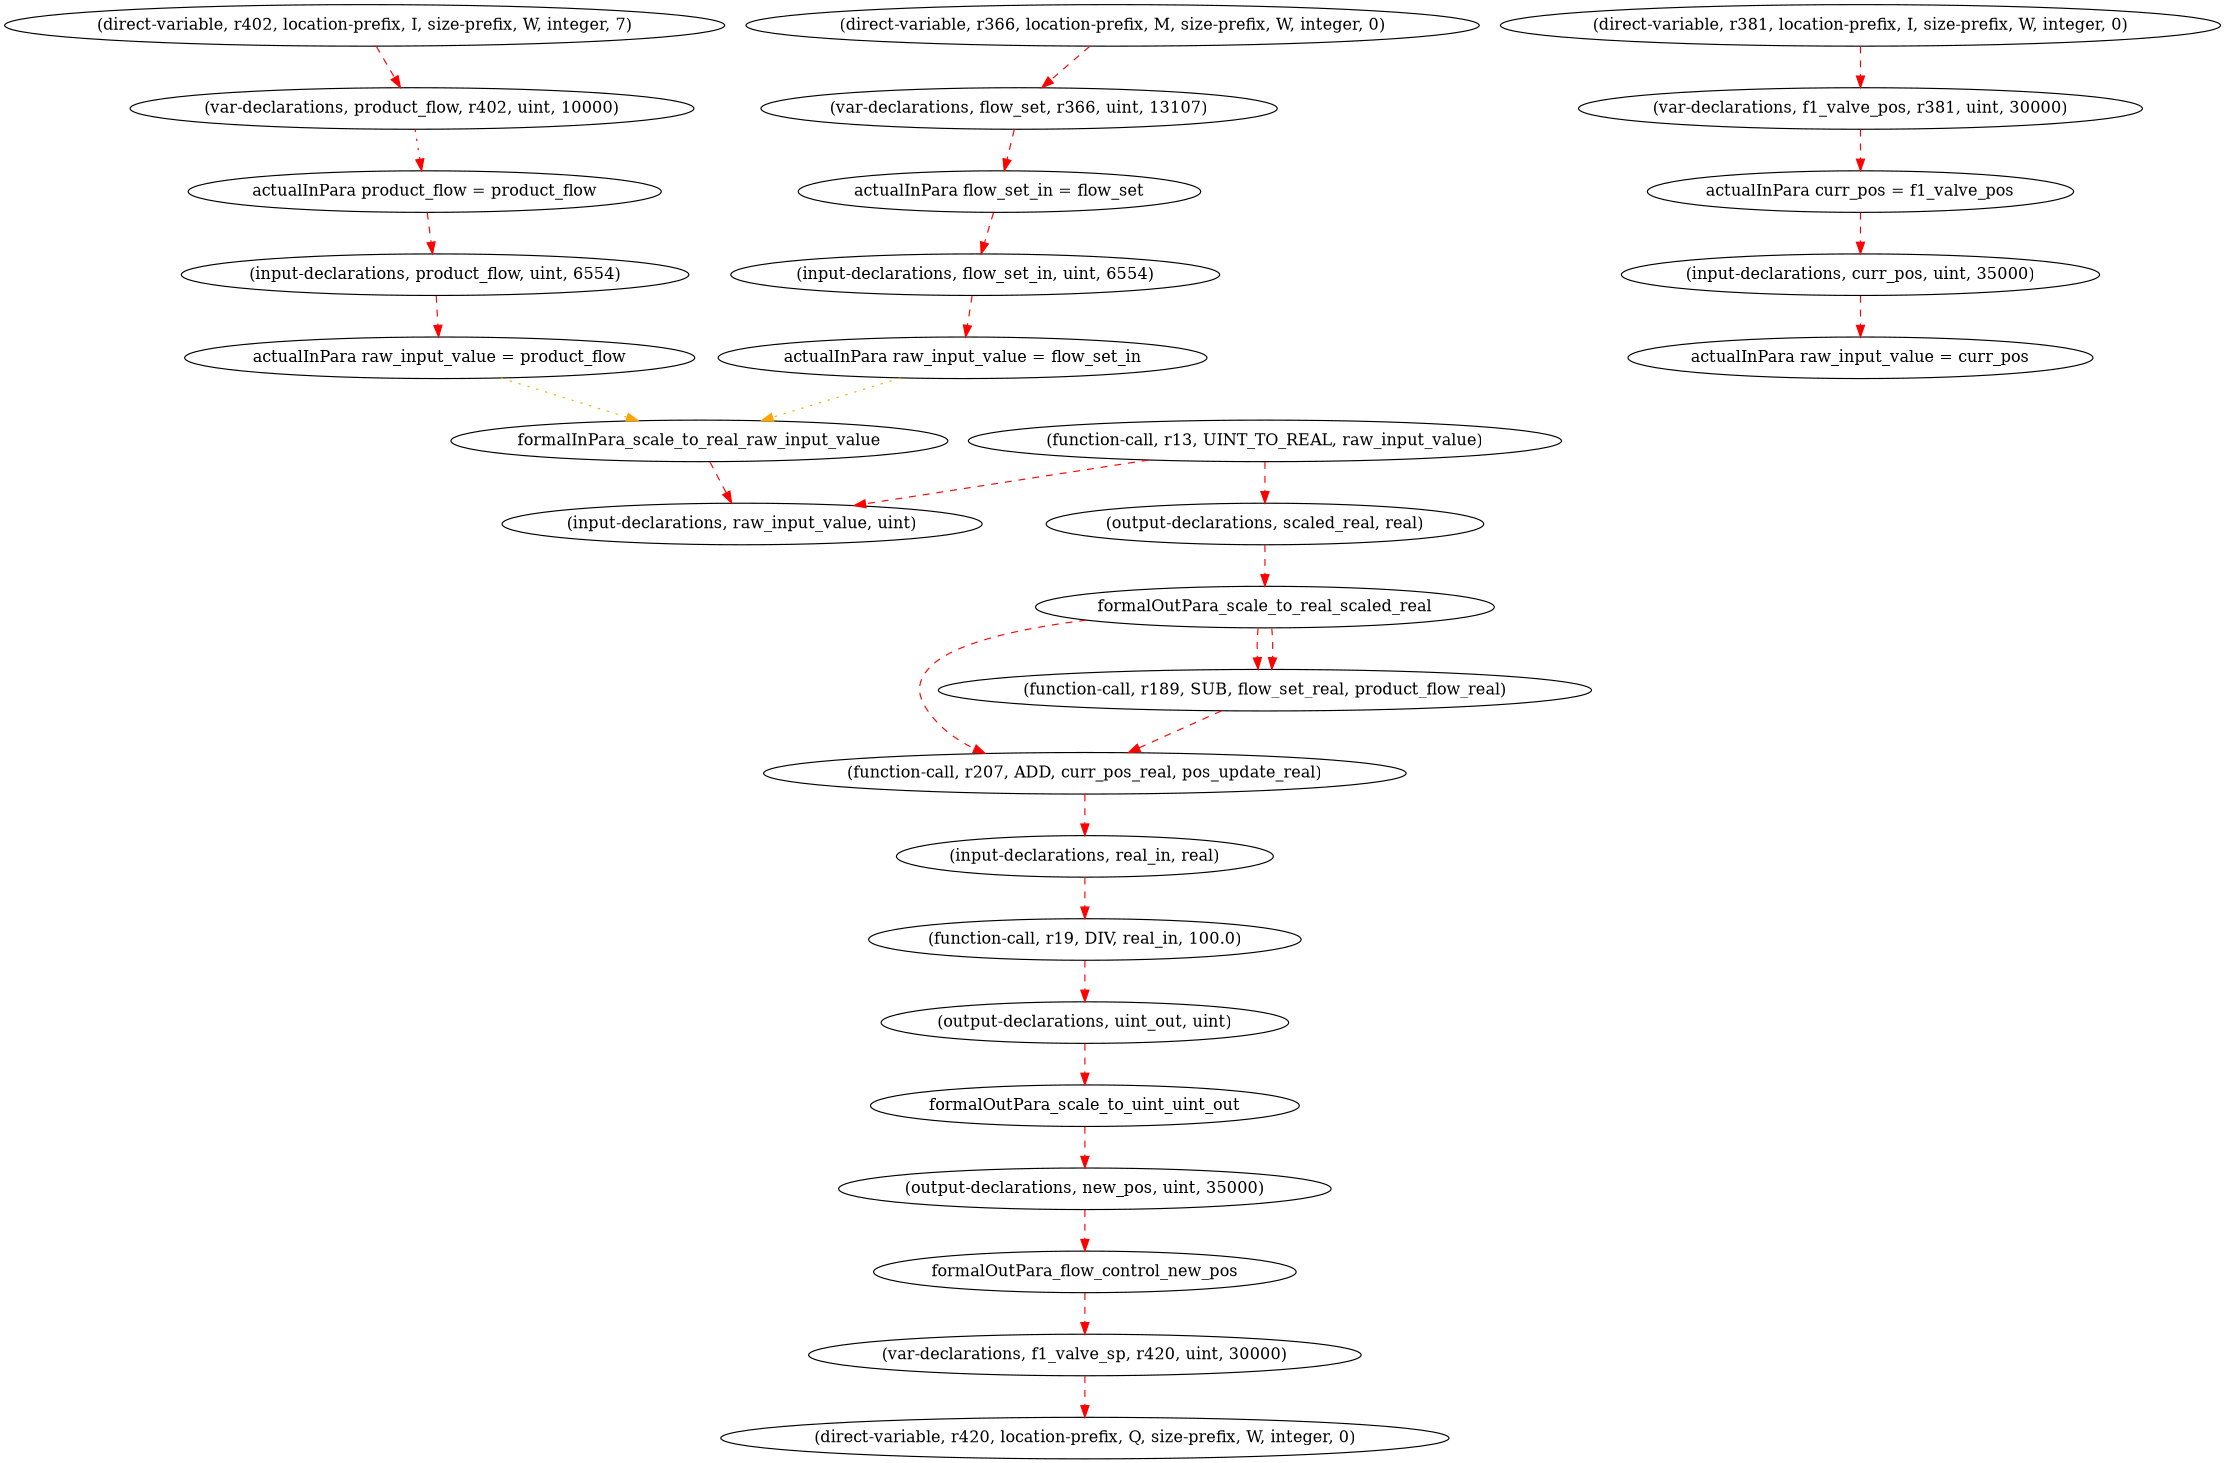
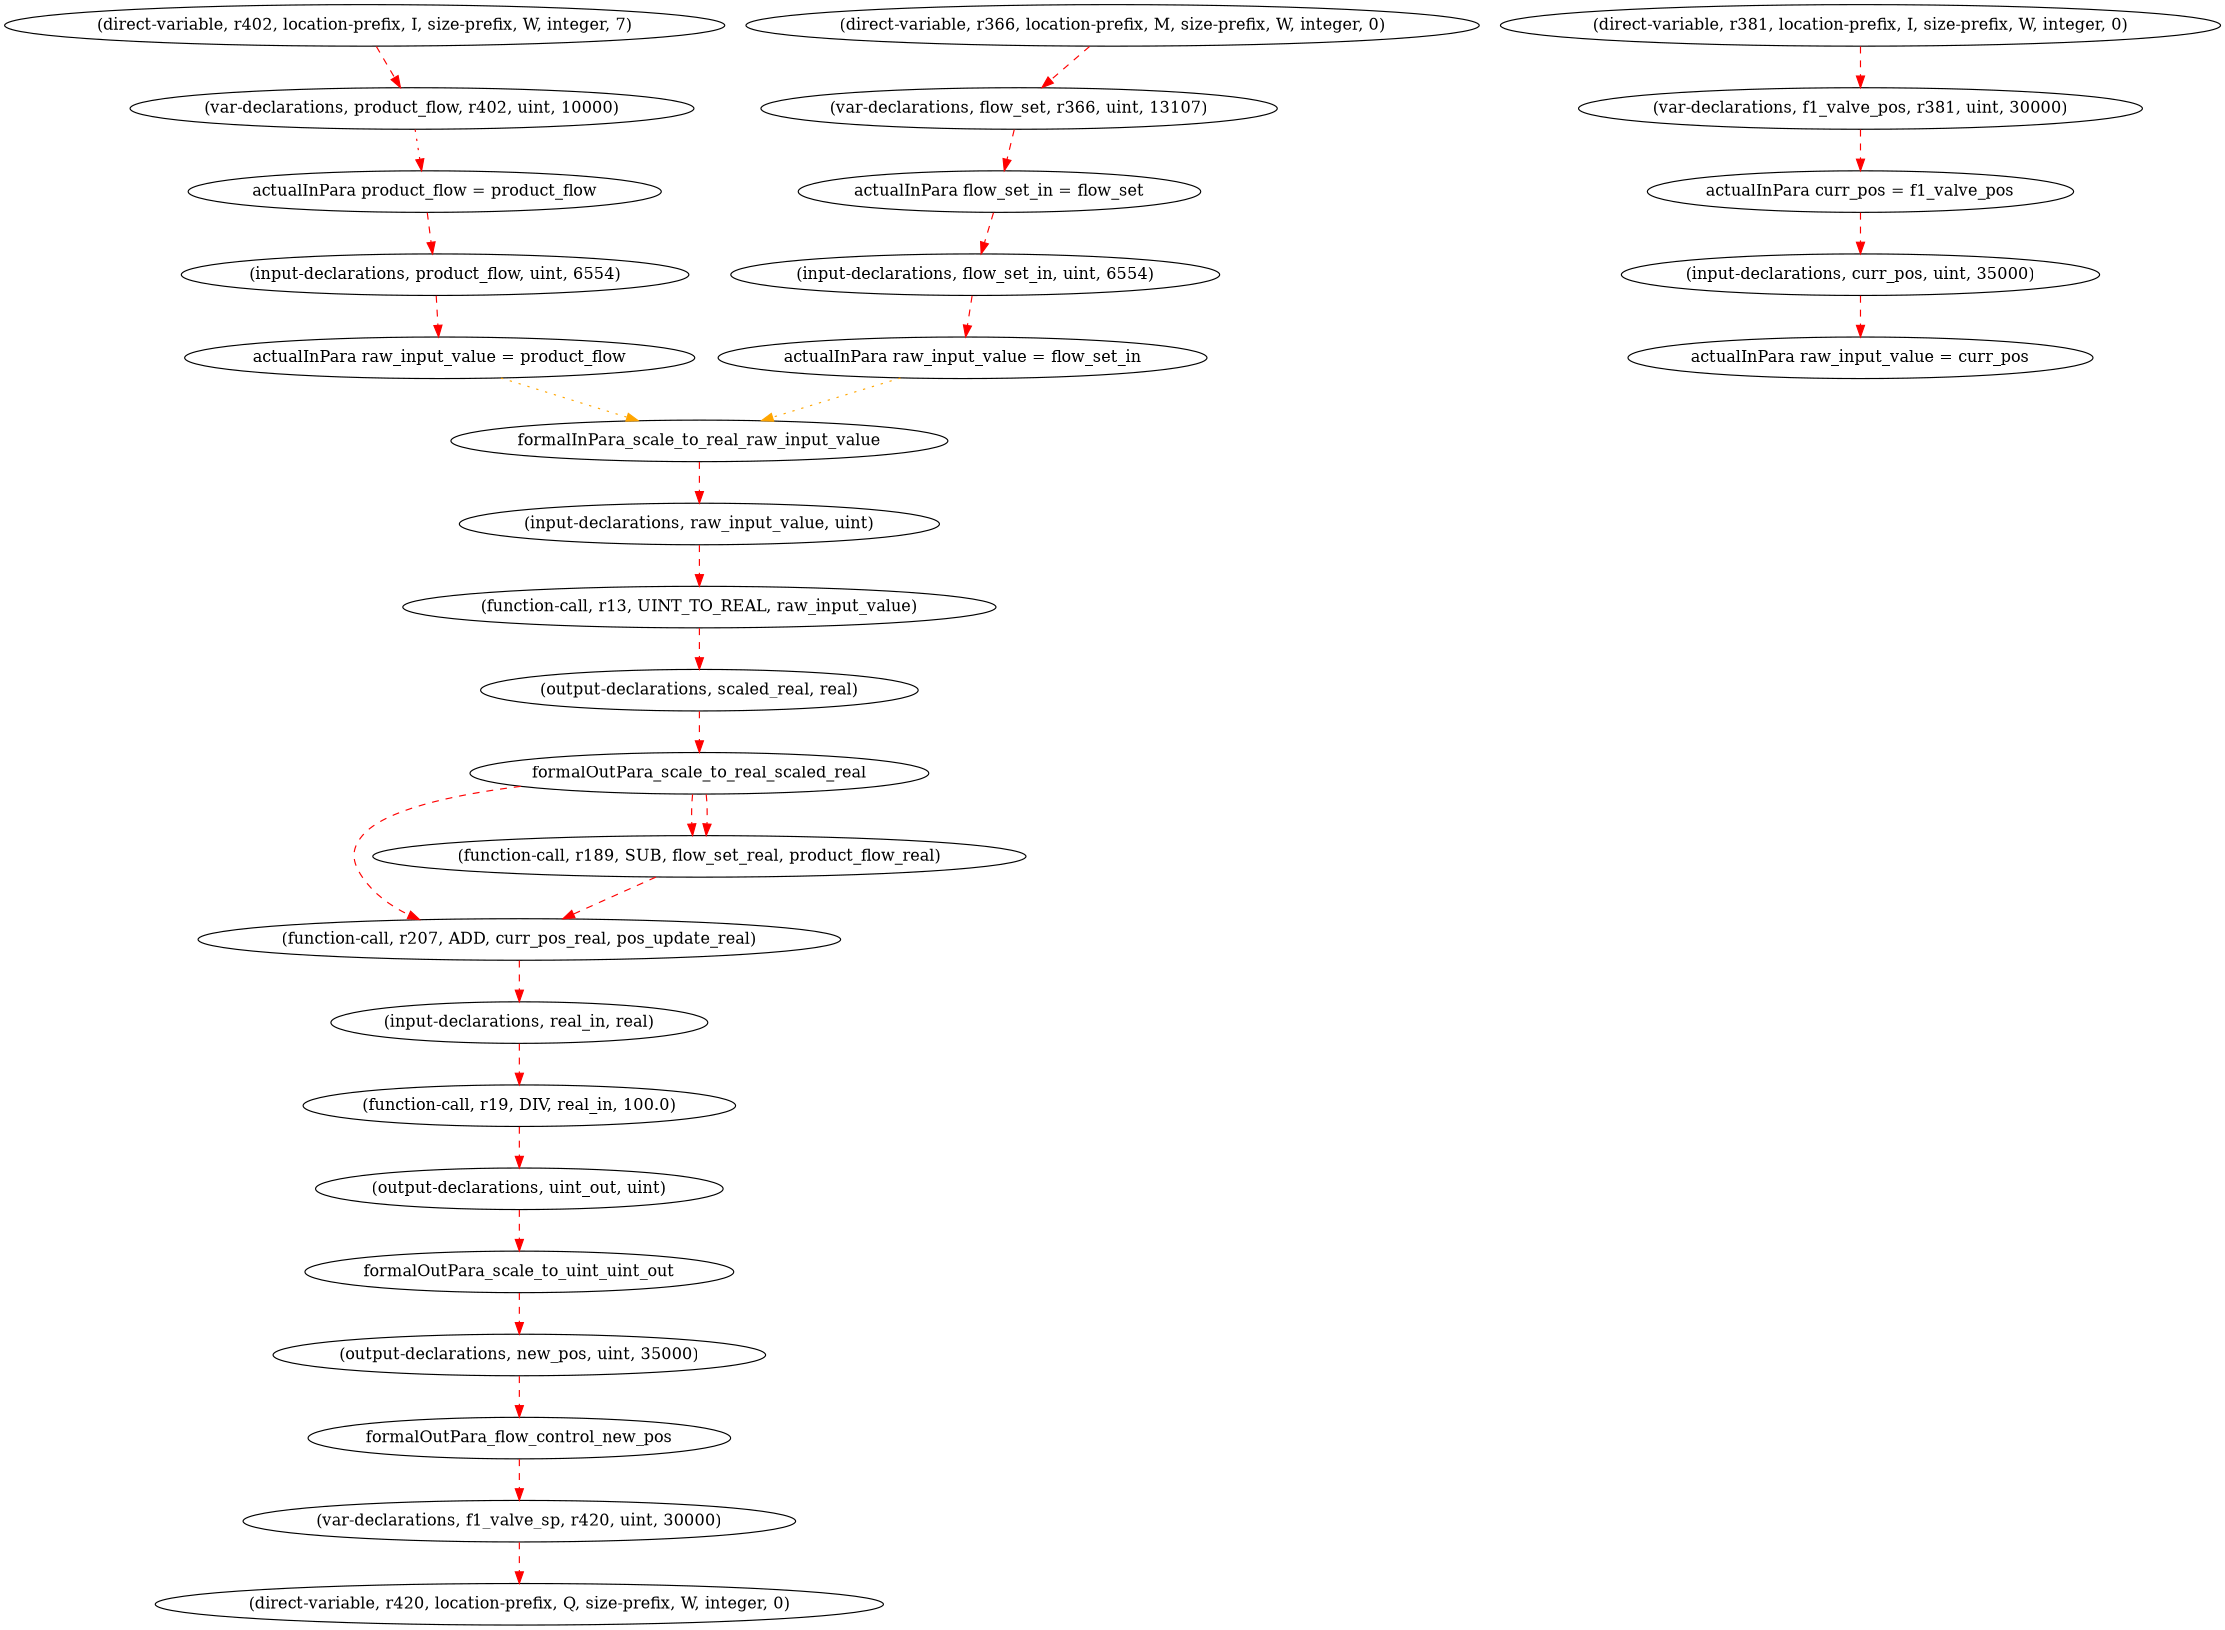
edge "(function-call, r13, UINT_TO_REAL, raw_input_value)" -> "(input-declarations, raw_input_value, uint)": reversed
